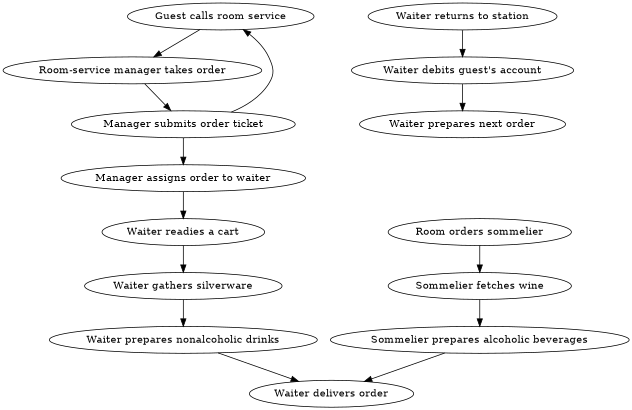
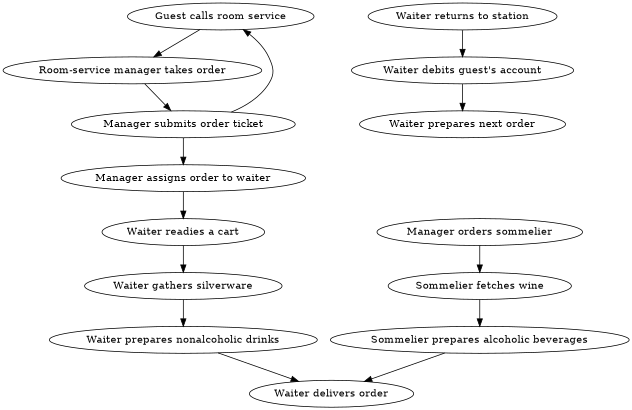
node "Room orders sommelier": label "Room orders sommelier" -> "Manager orders sommelier"
